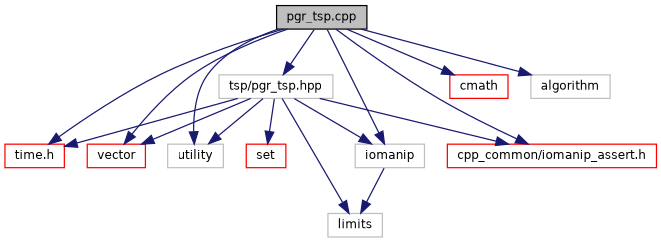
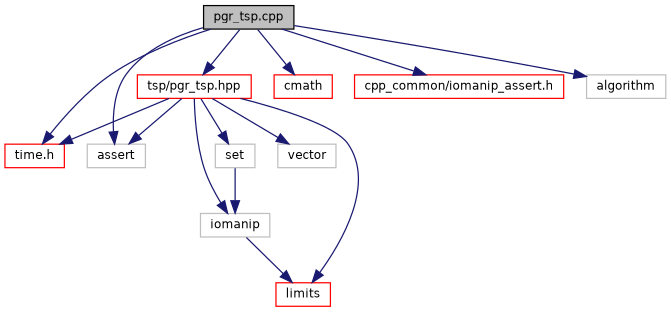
edge "pgr_tsp.cpp" -> "vector": removed
edge "pgr_tsp.cpp" -> "iomanip": now "set" -> "iomanip"
node "tsp/pgr_tsp.hpp": color grey75 -> red
edge "tsp/pgr_tsp.hpp" -> "cpp_common/iomanip_assert.h": removed
node "vector": color red -> grey75
node "utility": label "utility" -> "assert"
node "set": color red -> grey75
node "limits": color grey75 -> red
